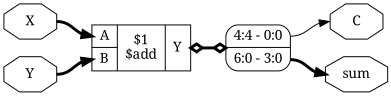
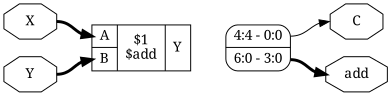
edge "A" -- "4:4 - 0:0": removed
node "sum": label "sum" -> "add"
